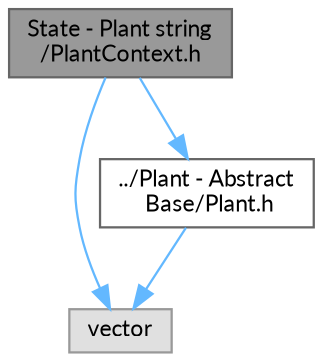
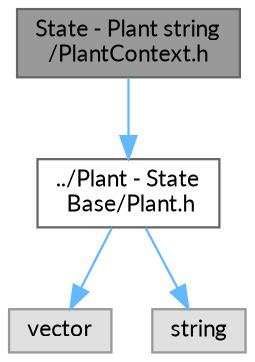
edge "State - Plant string /PlantContext.h" -> "vector": removed
node "../Plant - Abstract Base/Plant.h": label "../Plant - Abstract Base/Plant.h" -> "../Plant - State Base/Plant.h"
node "string": added
